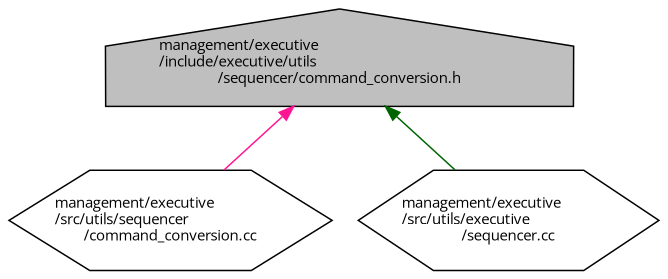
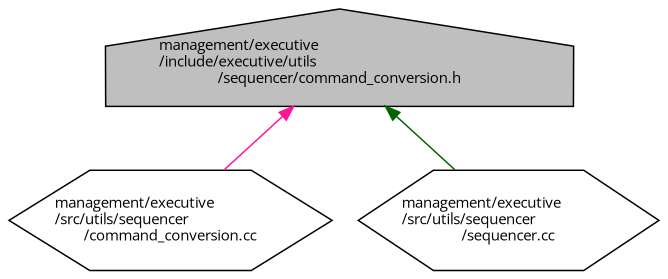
node "management/executive /src/utils/executive /sequencer.cc": label "management/executive /src/utils/executive /sequencer.cc" -> "management/executive /src/utils/sequencer /sequencer.cc"
